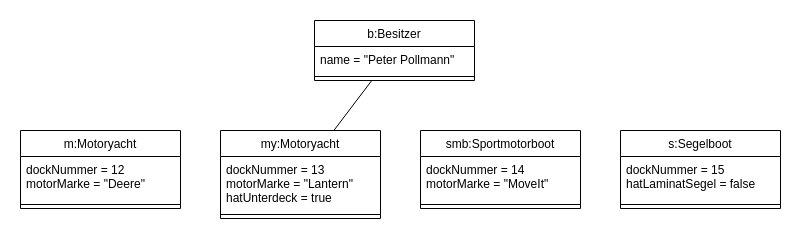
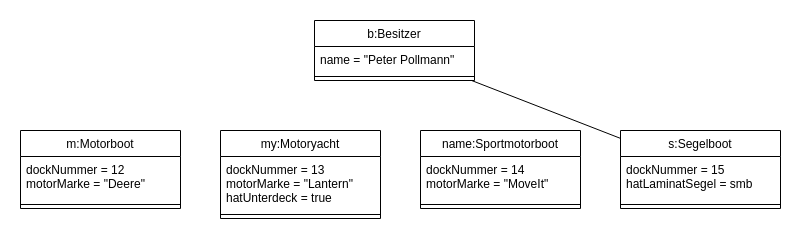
edge "b:Besitzer" -- "my:Motoryacht": removed
edge "b:Besitzer" -- "s:Segelboot": added
node "m:Motoryacht": label "m:Motoryacht" -> "m:Motorboot"
node "smb:Sportmotorboot": label "smb:Sportmotorboot" -> "name:Sportmotorboot"
node "dockNummer = 15 hatLaminatSegel = false": label "dockNummer = 15 hatLaminatSegel = false" -> "dockNummer = 15 hatLaminatSegel = smb"
